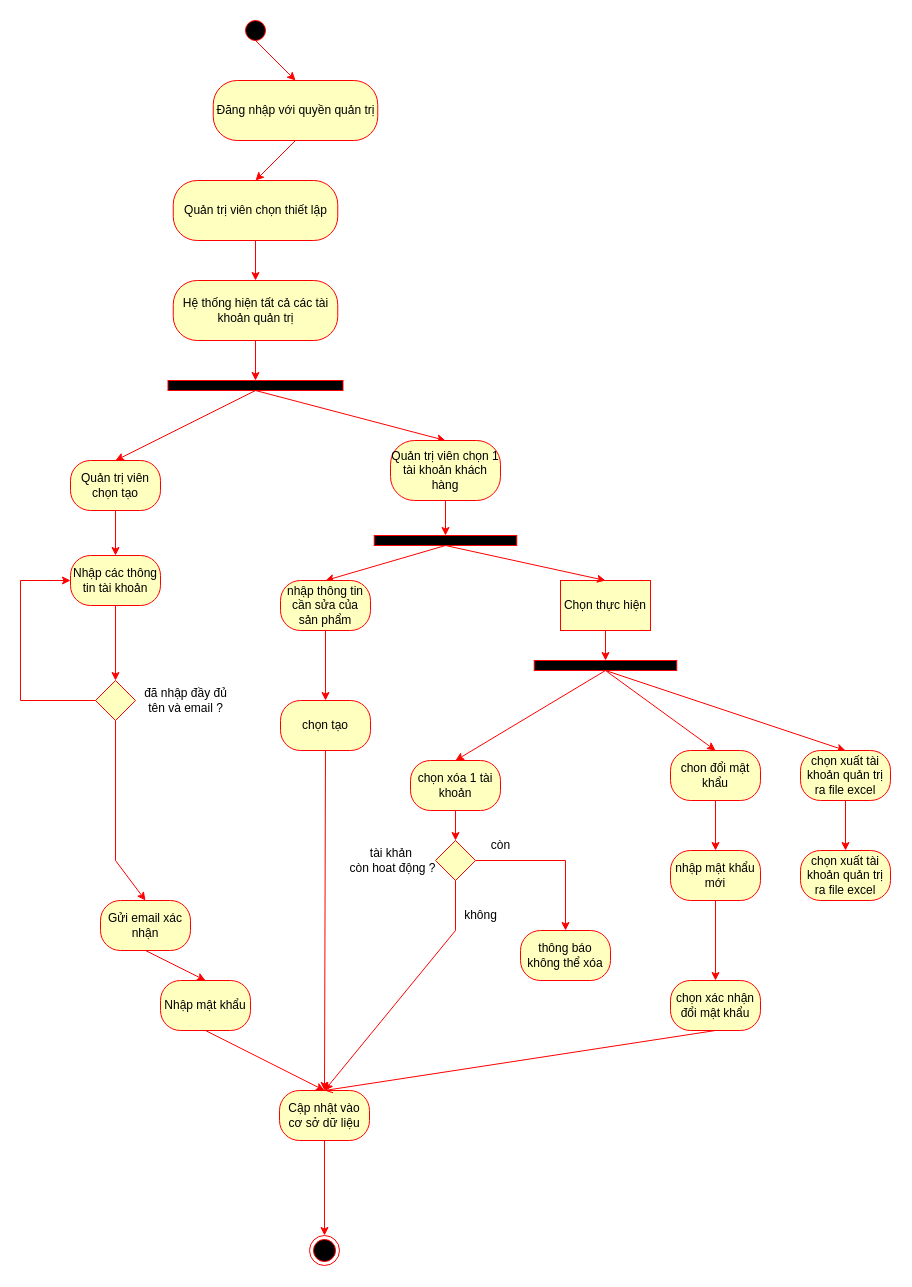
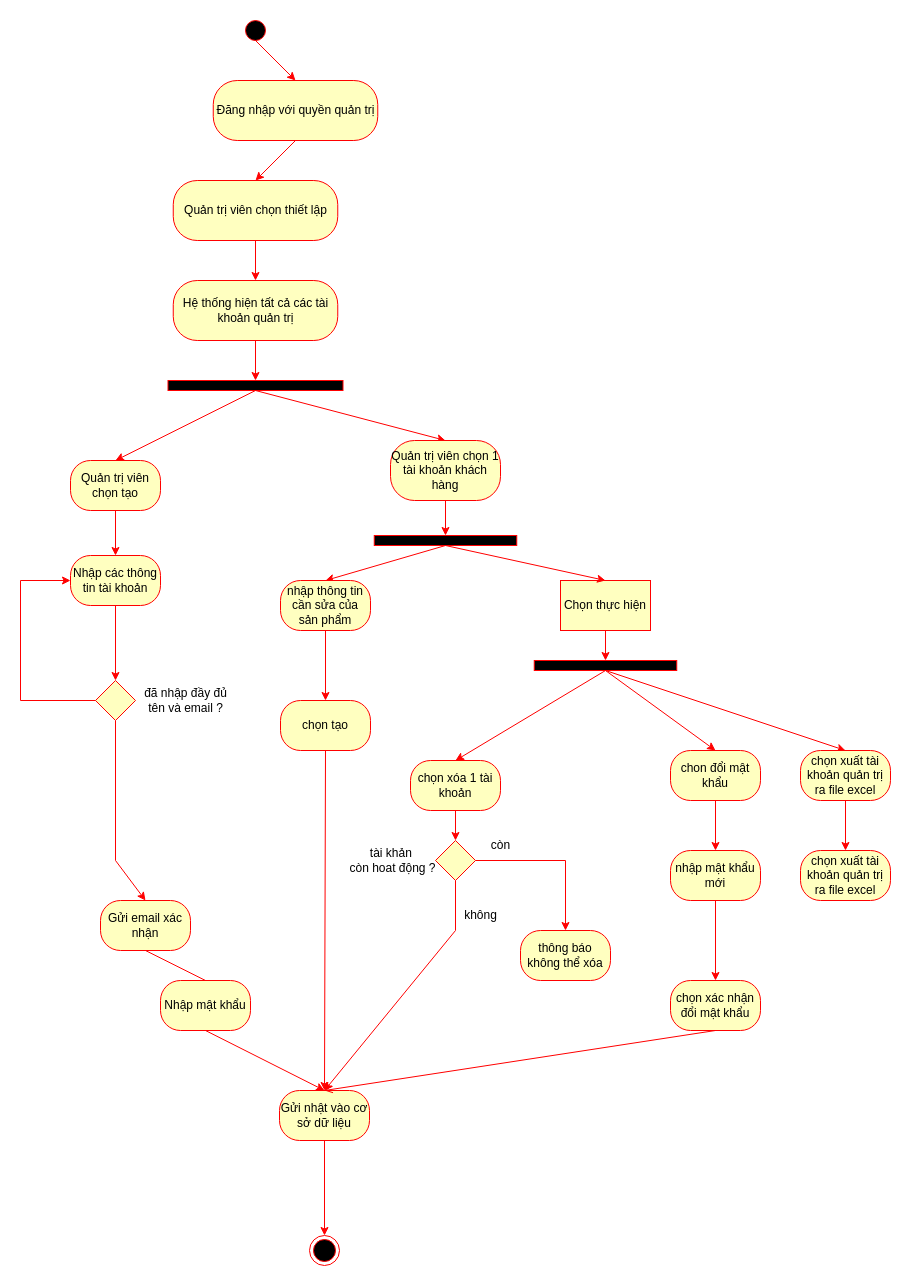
edge "Gửi email xác nhận" -> "Nhập mật khẩu": arrowhead classic -> none
node "Cập nhật vào cơ sở dữ liệu": label "Cập nhật vào cơ sở dữ liệu" -> "Gửi nhật vào cơ sở dữ liệu"
